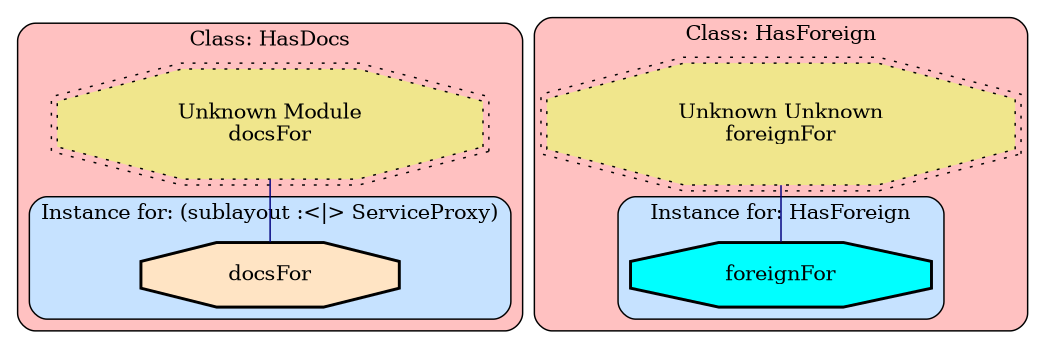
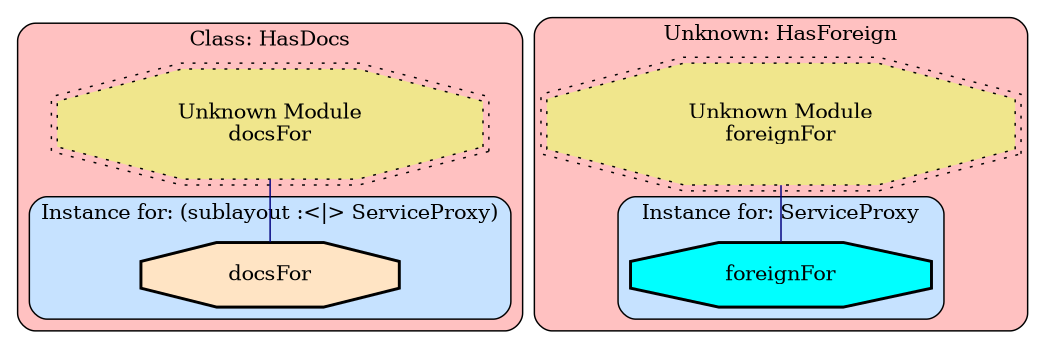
cluster "Class: HasForeign": label "Class: HasForeign" -> "Unknown: HasForeign"
node "Unknown Unknown foreignFor": label "Unknown Unknown foreignFor" -> "Unknown Module foreignFor"
cluster "Instance for: HasForeign": label "Instance for: HasForeign" -> "Instance for: ServiceProxy"
